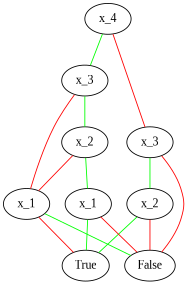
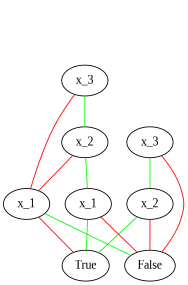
node "x_4": removed
